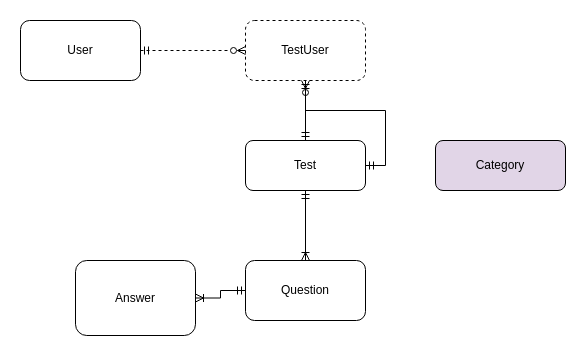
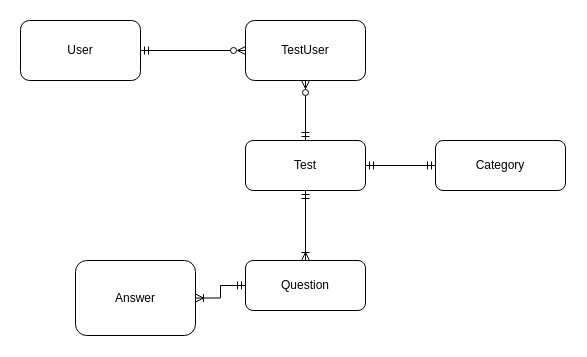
edge "User" -- "TestUser": style dashed -> solid
node "TestUser": style dashed -> solid
edge "TestUser" -- "Test": now "Category" -- "Test"
node "Category": fillcolor #e1d5e7 -> #ffffff
node "Question": size 120x60 -> 120x50
